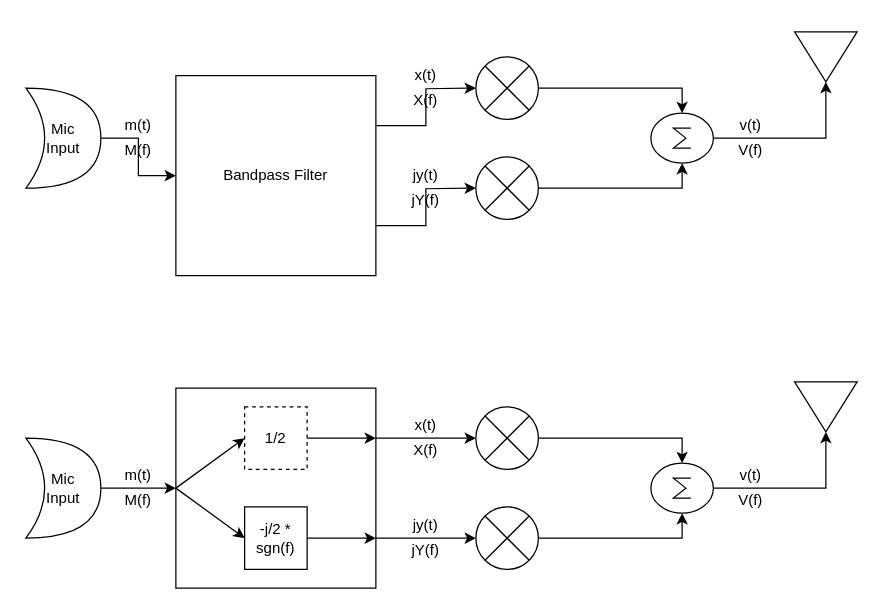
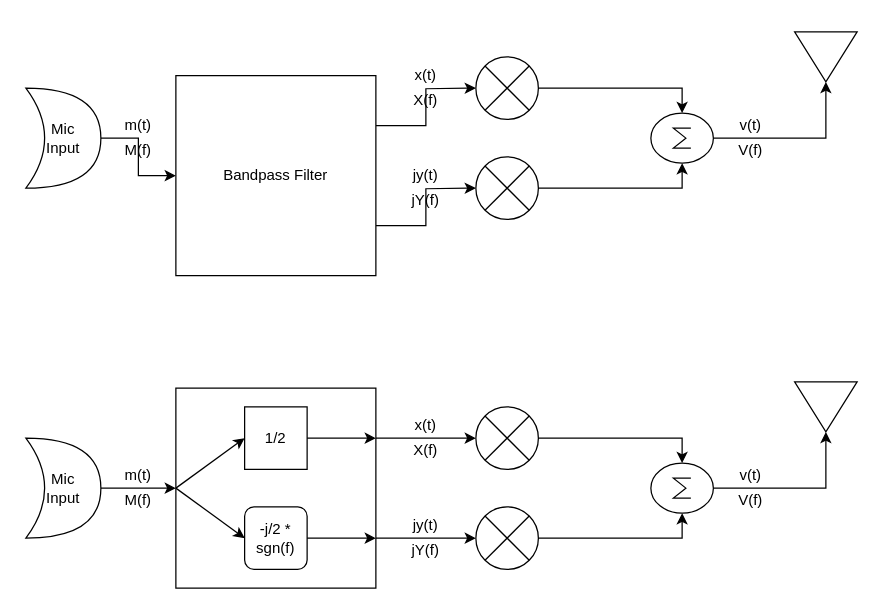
node "1/2": style dashed -> solid
node "-j/2 * sgn(f)": shape rectangle -> rounded rectangle
